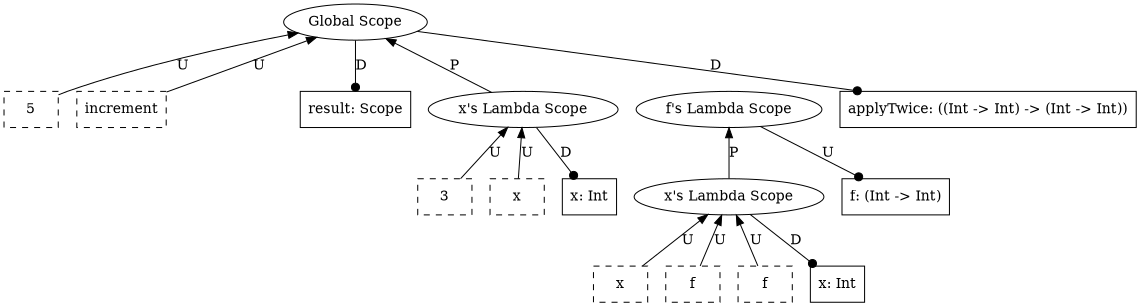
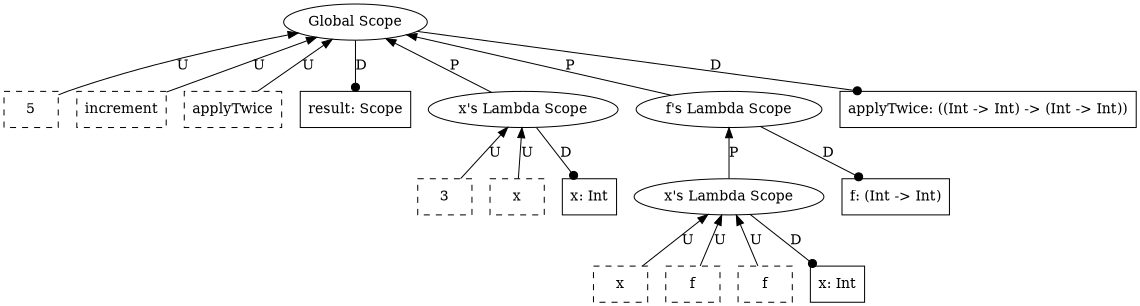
edge "Global Scope" -- "f's Lambda Scope": added, label "P"
node "applyTwice": added
edge "f's Lambda Scope" -- "f: (Int -> Int)": label "U" -> "D"
